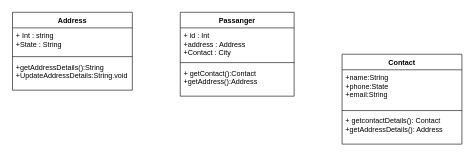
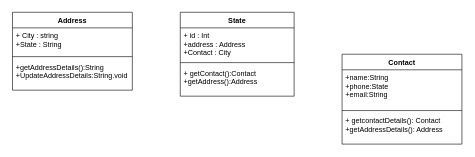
node "Passanger": label "Passanger" -> "State"
node "+ Int : string +State : String": label "+ Int : string +State : String" -> "+ City : string +State : String"
